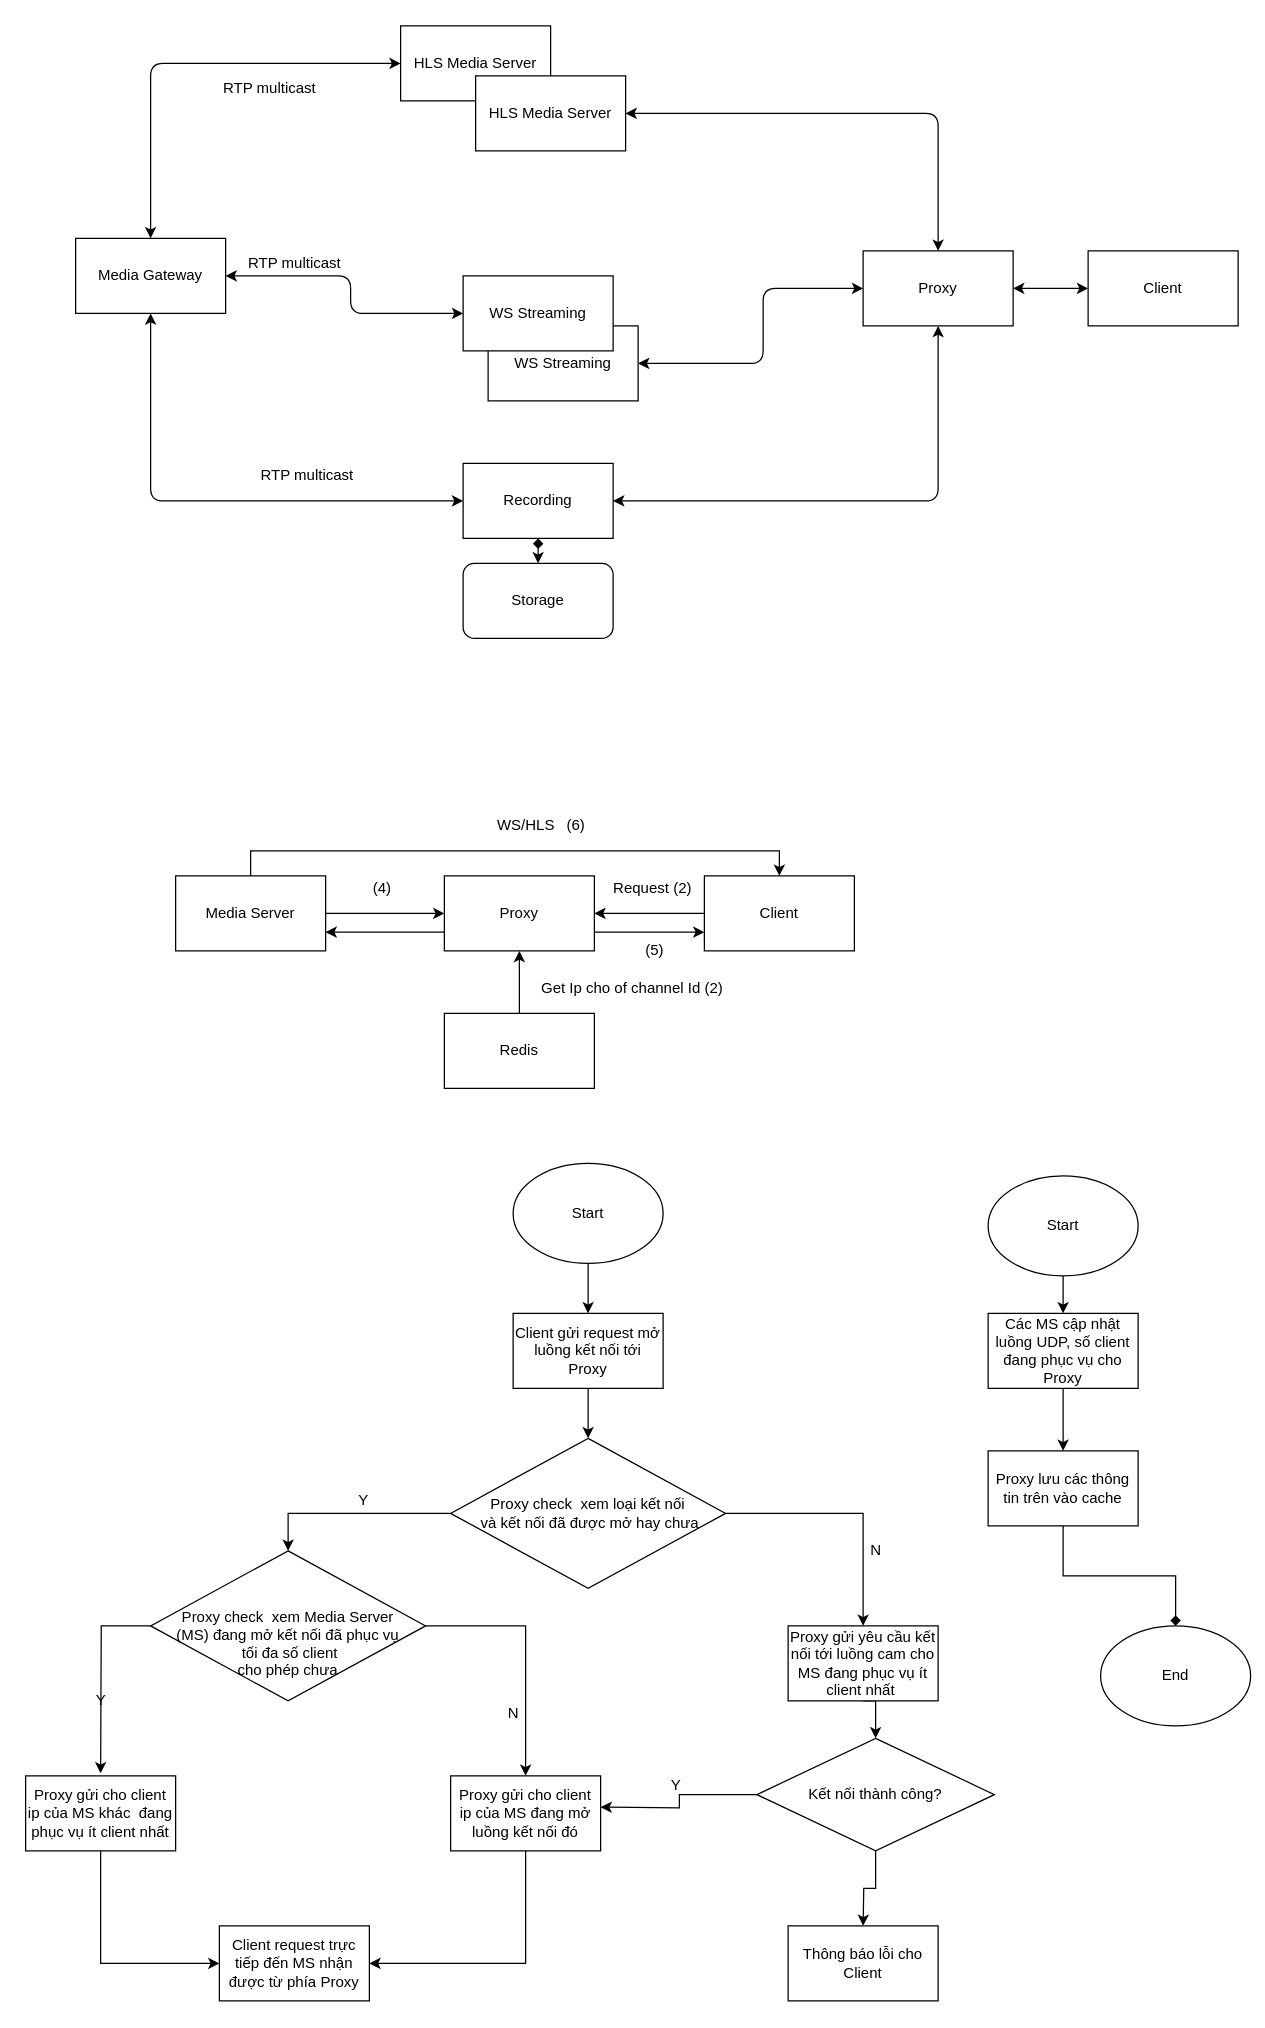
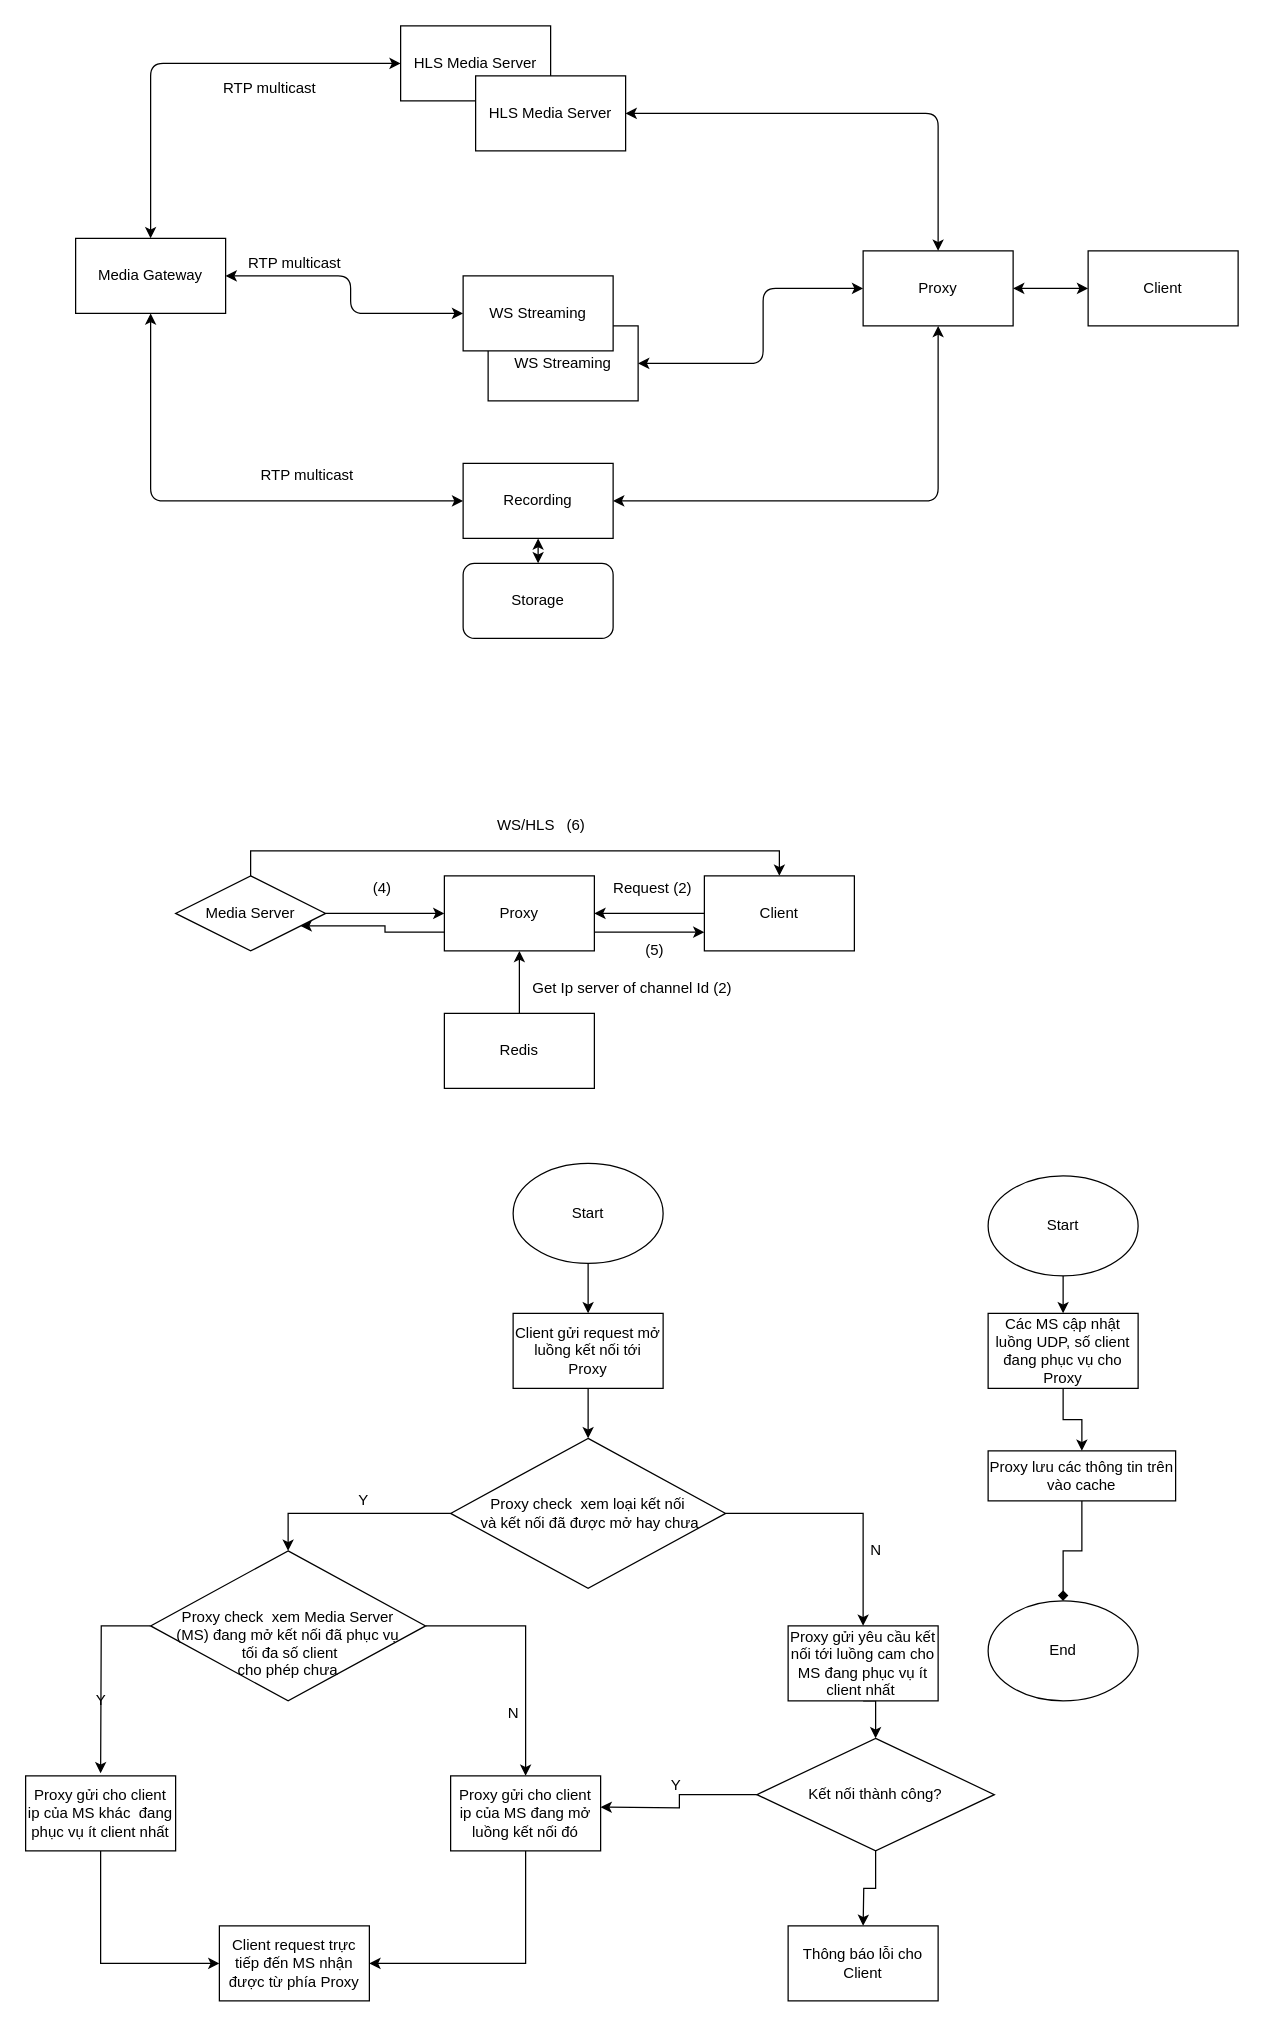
edge "Recording" -- "Storage": arrowhead diamond -> classic
node "Media Server": shape rectangle -> diamond
node "Get Ip cho of channel Id (2)": label "Get Ip cho of channel Id (2)" -> "Get Ip server of channel Id (2)"
node "Proxy lưu các thông tin trên vào cache": size 150x75 -> 188x50
node "End": moved (1176, 1676) -> (1063, 1651)
